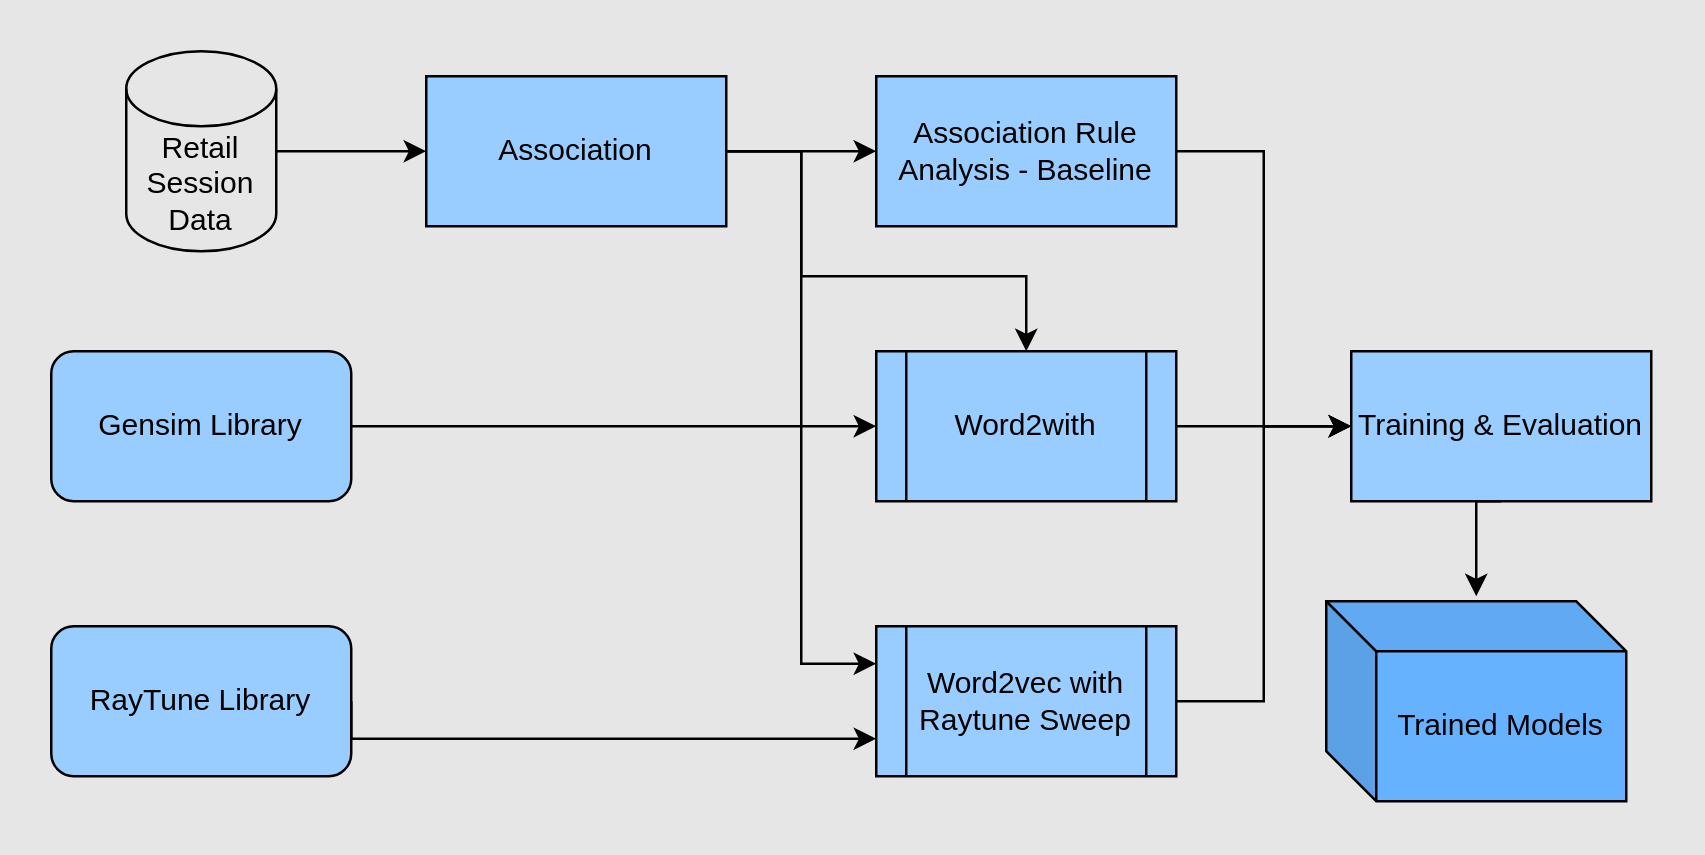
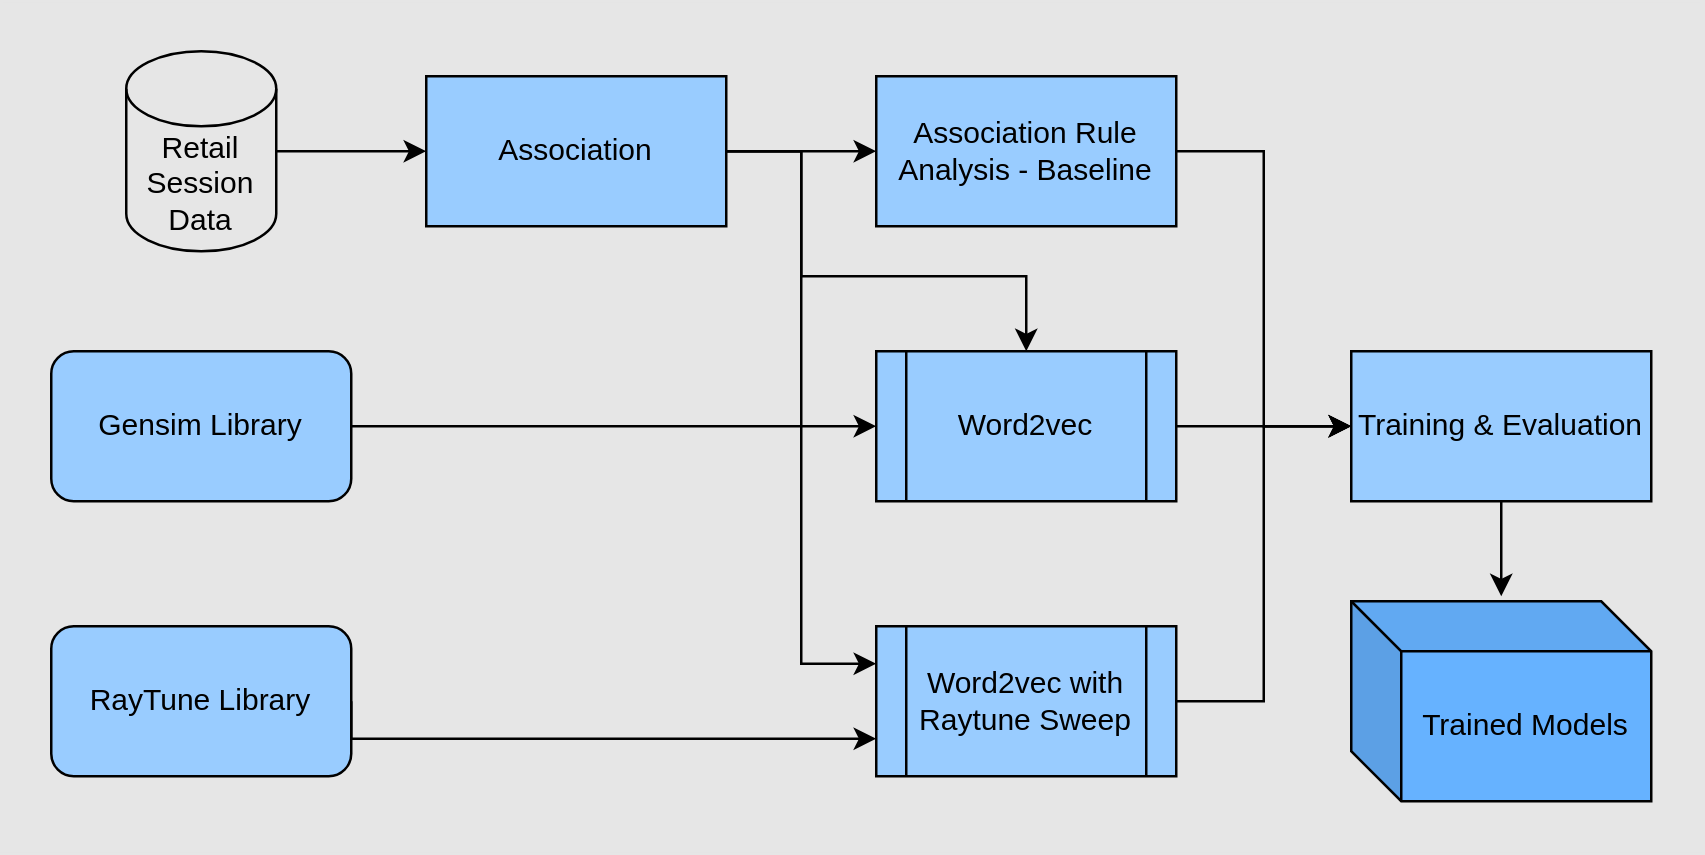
node "Word2with": label "Word2with" -> "Word2vec"
node "Trained Models": moved (1476, 701) -> (1501, 701)
